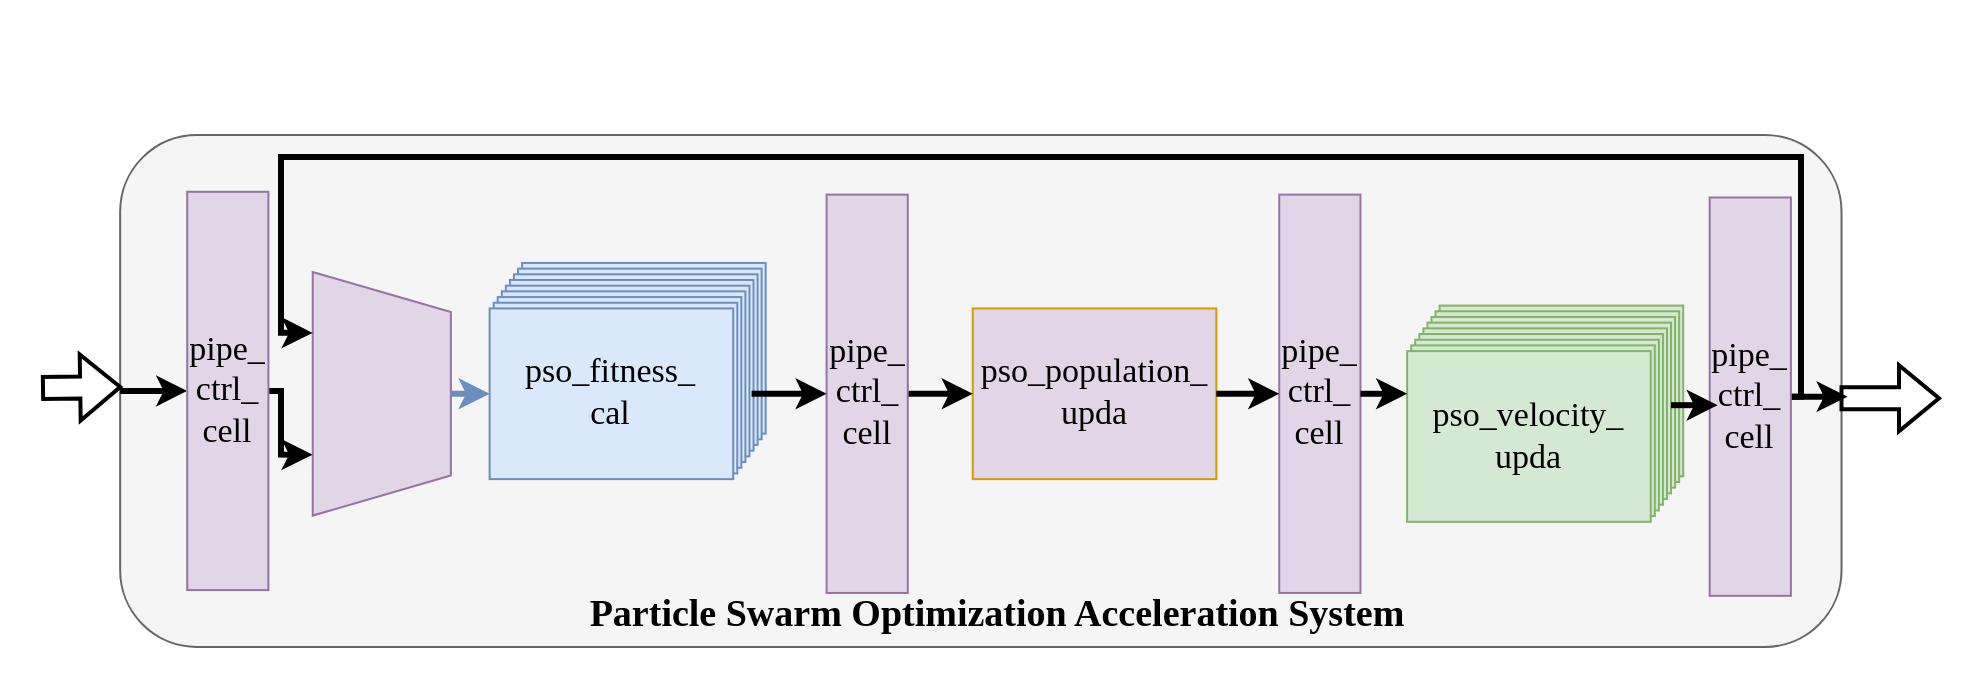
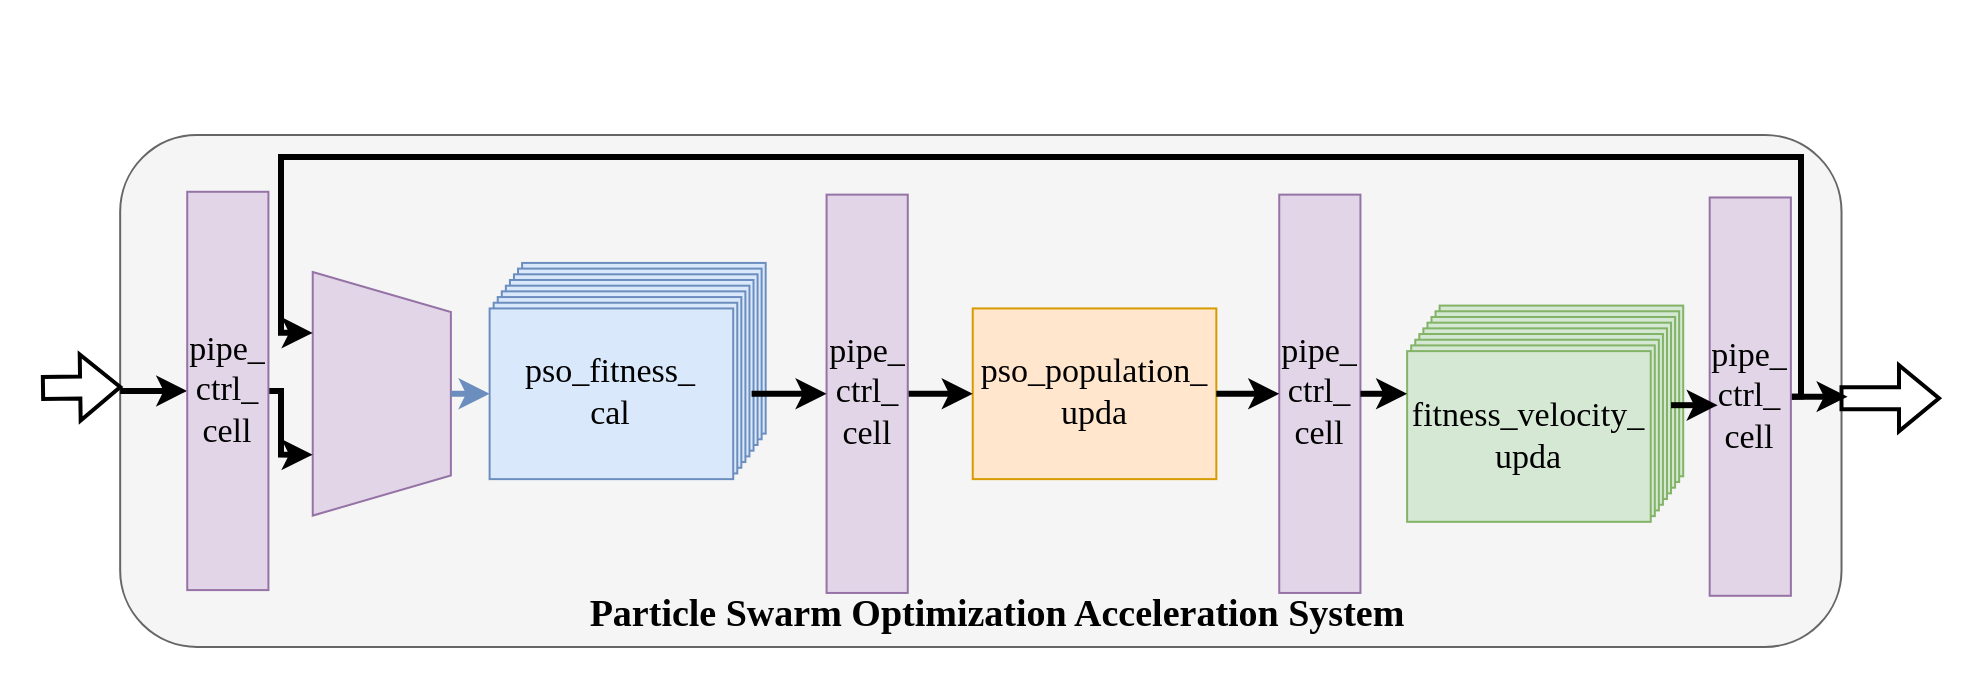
node "pso_population_ upda": fillcolor #e1d5e7 -> #ffe6cc
node "pso_velocity_ upda": label "pso_velocity_ upda" -> "fitness_velocity_ upda"
